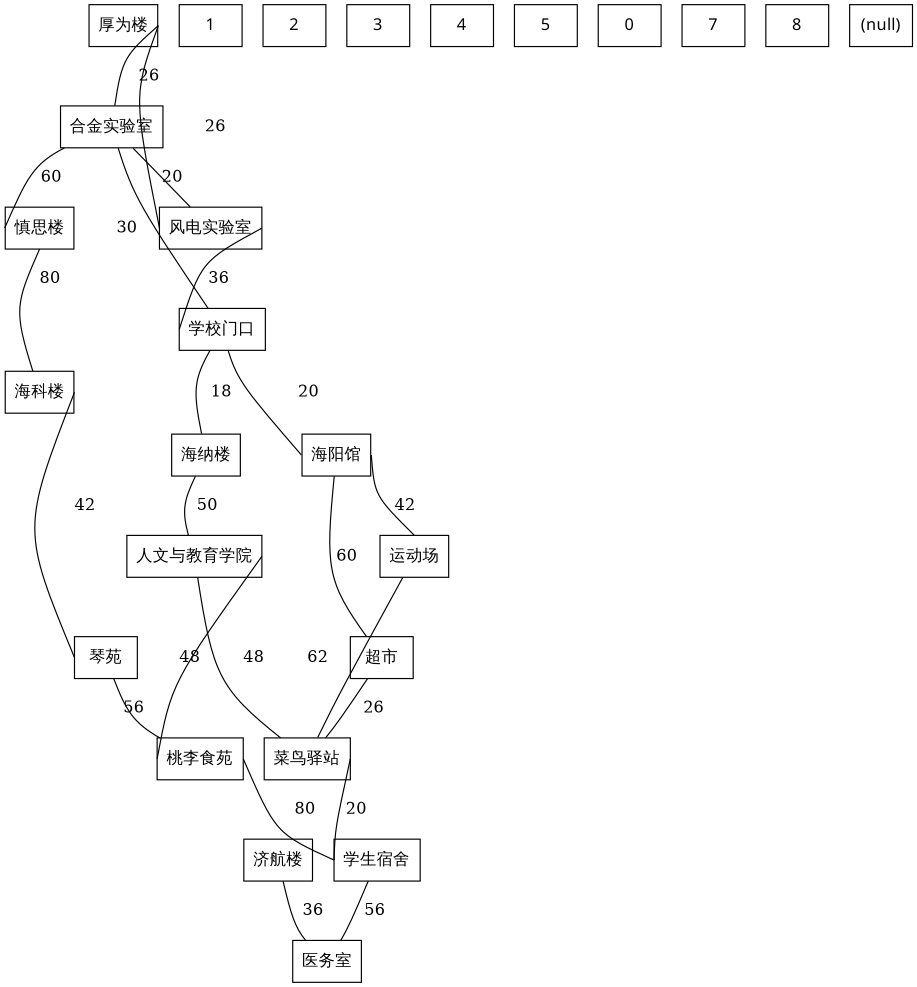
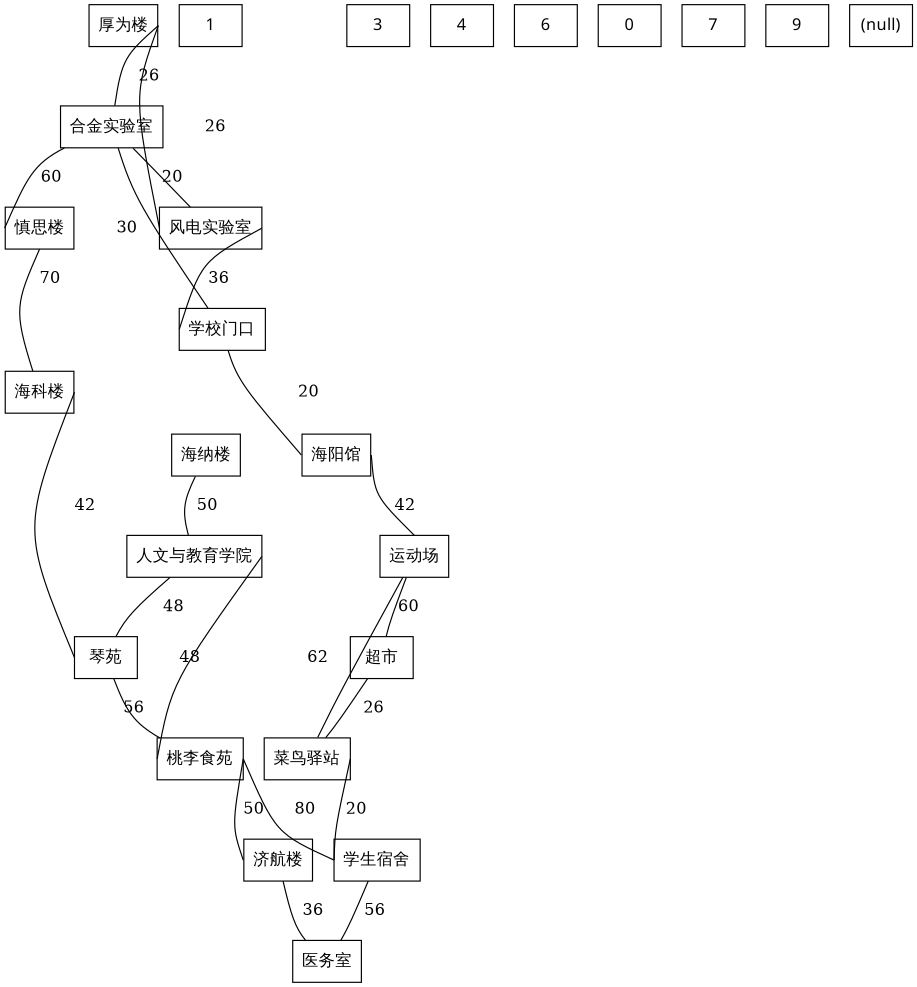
node "2": removed
node "5": label "5" -> "6"
node "8": label "8" -> "9"
edge "慎思楼" -- "海科楼": label "80" -> "70"
edge "学校门口" -- "海纳楼": removed, label "18"
edge "海阳馆" -- "超市": now "运动场" -- "超市"
edge "人文与教育学院" -- "菜鸟驿站": now "人文与教育学院" -- "琴苑"
edge "桃李食苑" -- "济航楼": added, label "50"
